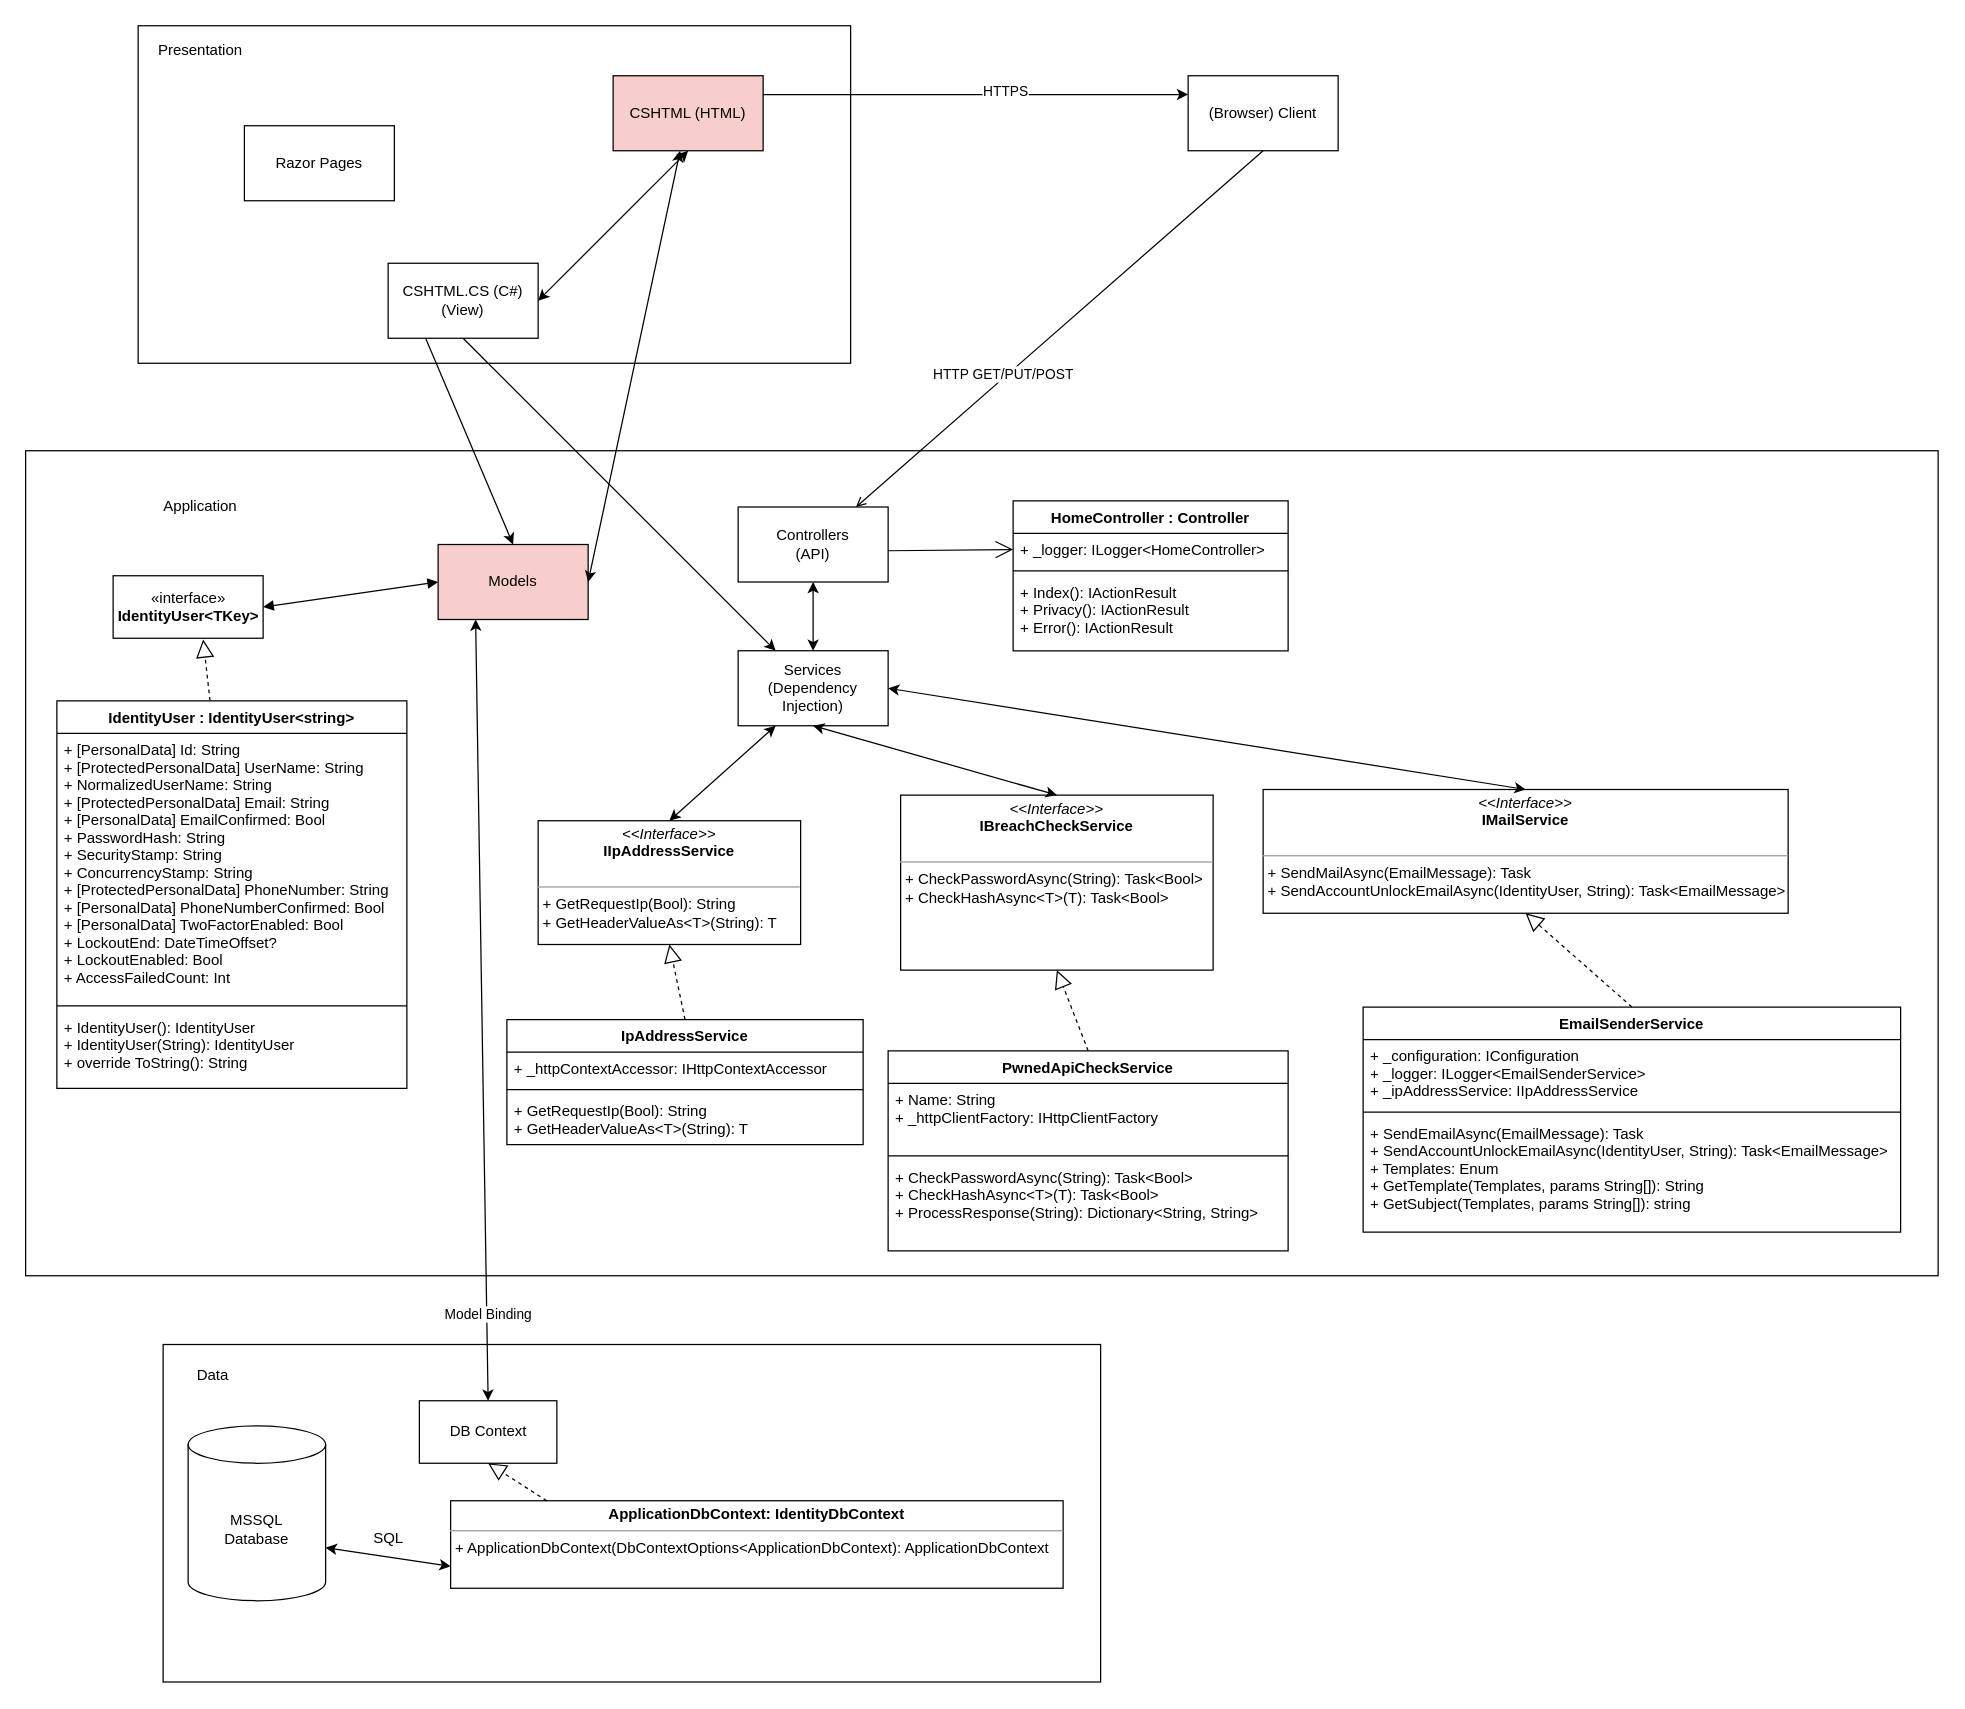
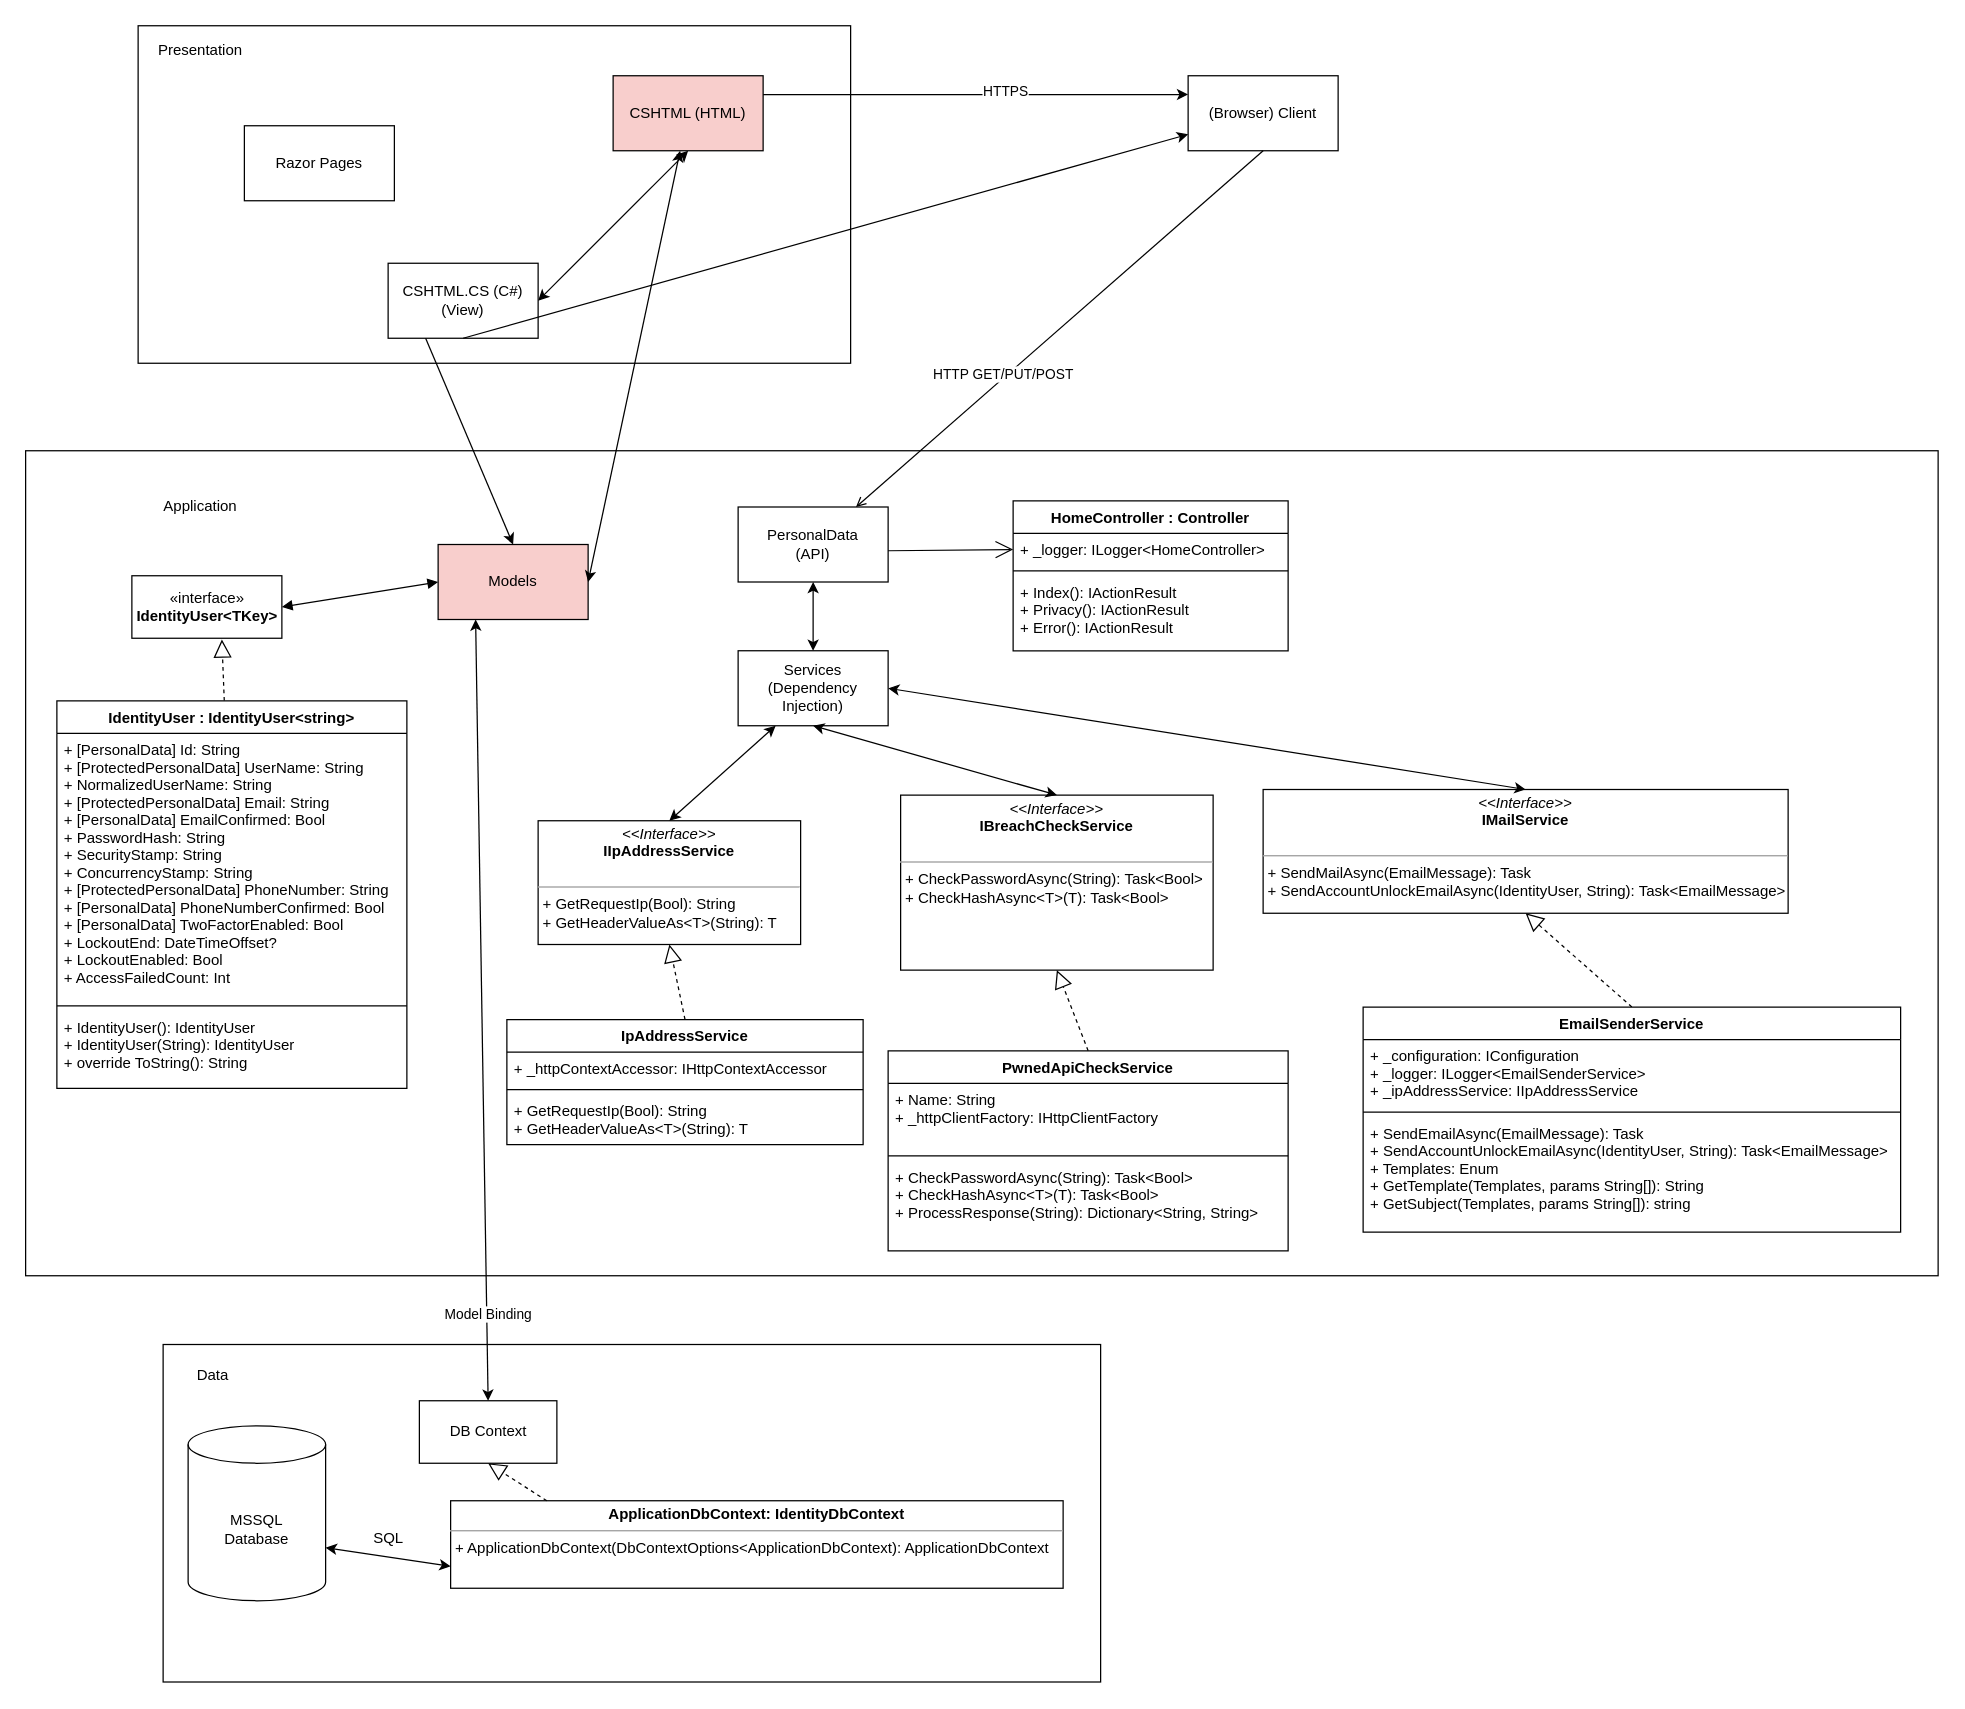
edge "CSHTML.CS (C#) (View)" -> "Services (Dependency Injection)": now "CSHTML.CS (C#) (View)" -> "(Browser) Client"
node "Controllers (API)": label "Controllers (API)" -> "PersonalData (API)"
node "«interface» IdentityUser<TKey>": moved (188, 607) -> (207, 607)
